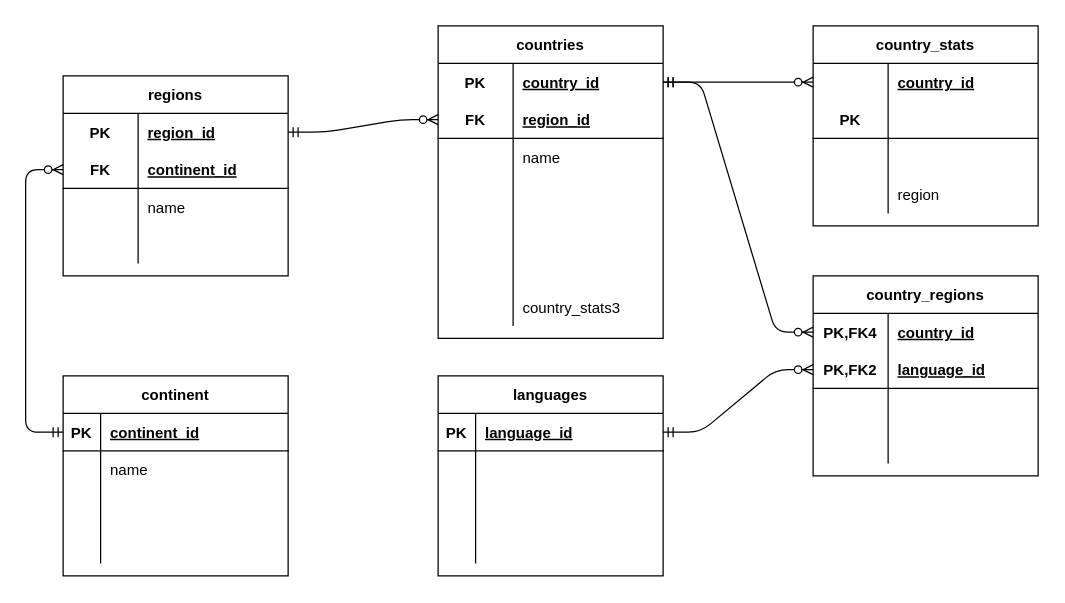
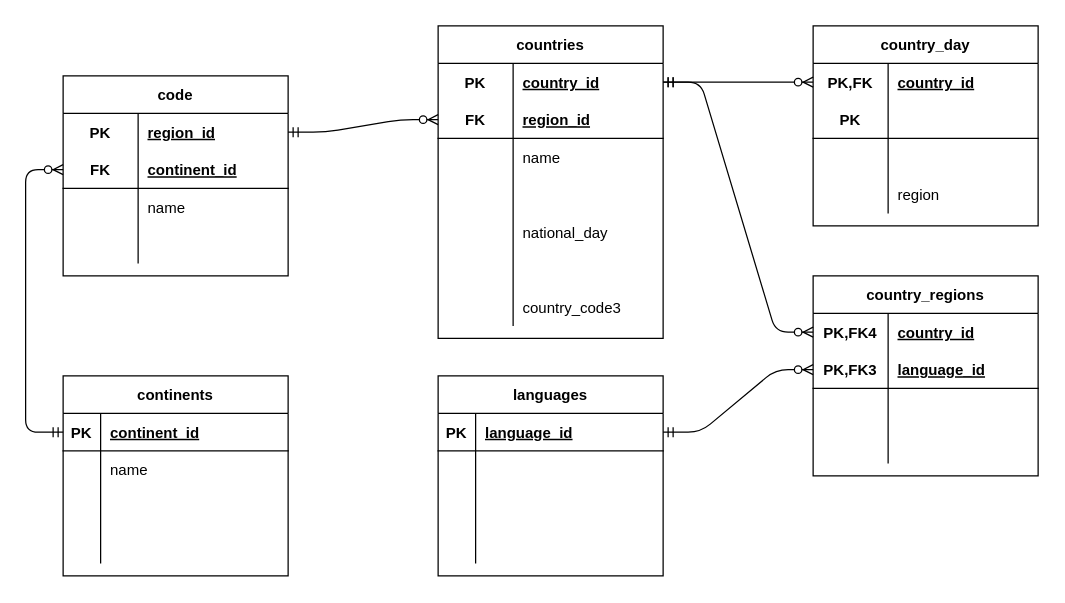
node "country_stats": label "country_stats" -> "country_day"
node "PK,FK": added
node "regions": label "regions" -> "code"
node "national_day": added
node "country_stats3": label "country_stats3" -> "country_code3"
node "PK,FK2": label "PK,FK2" -> "PK,FK3"
node "continent": label "continent" -> "continents"
